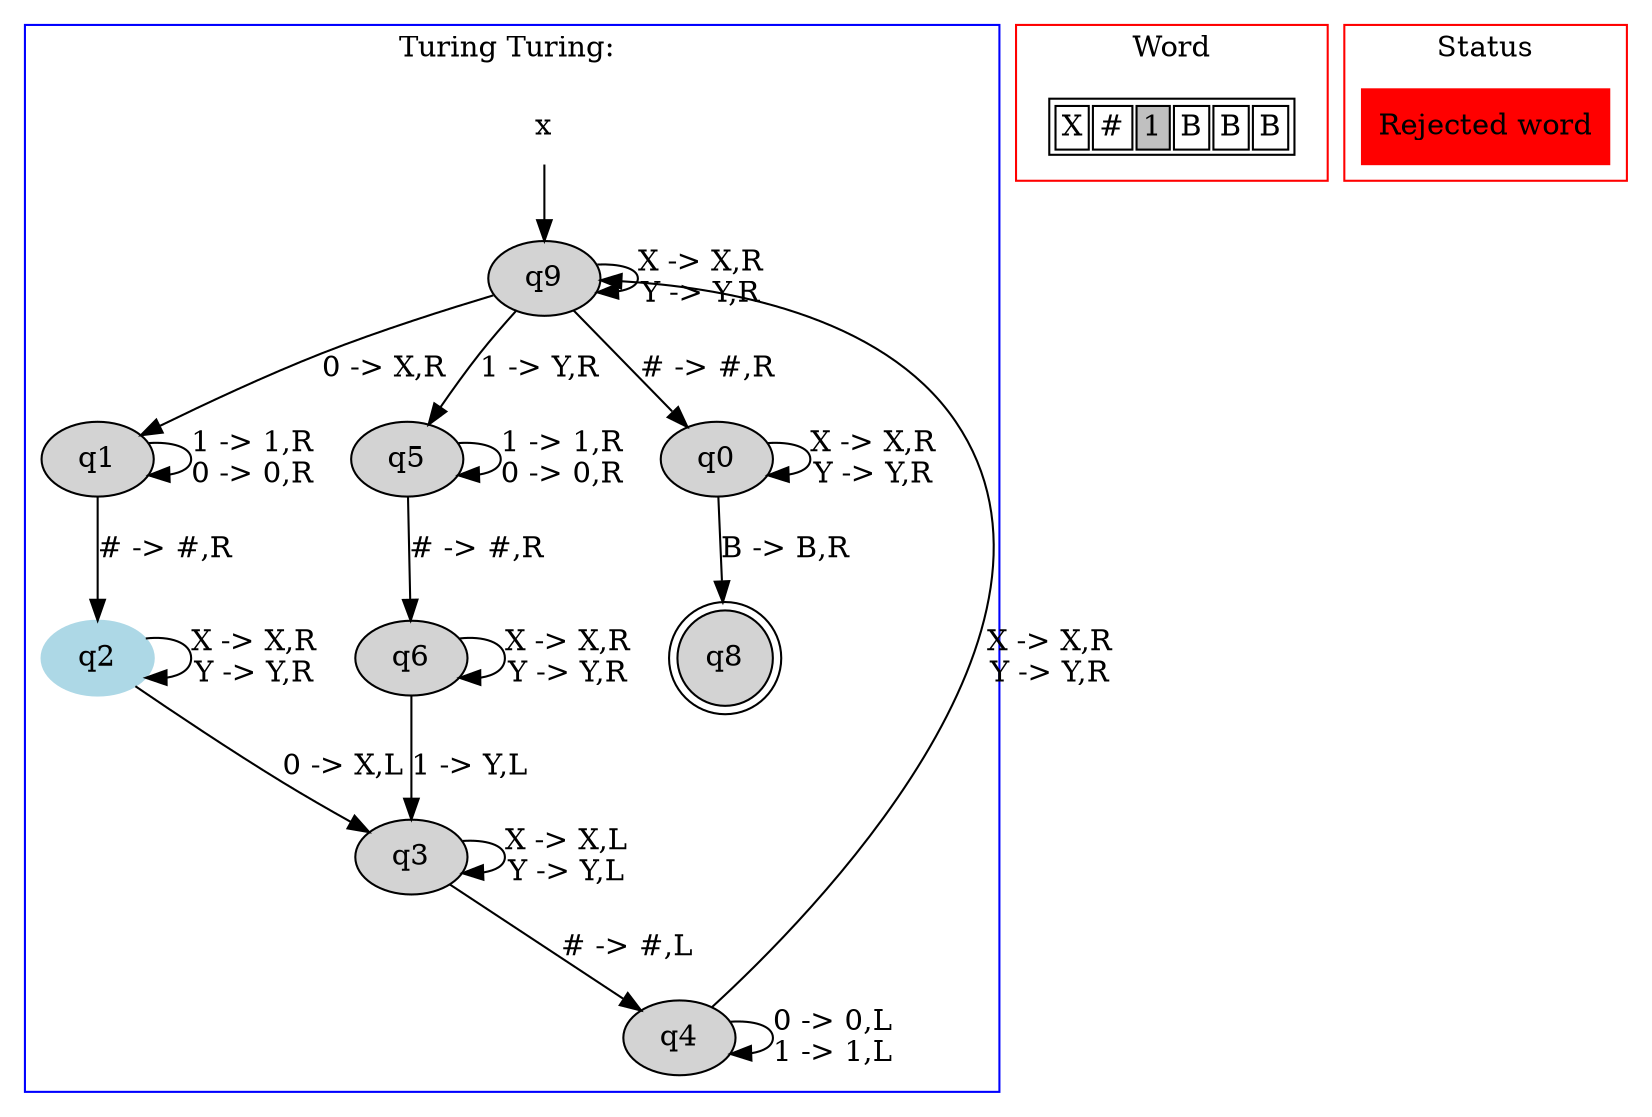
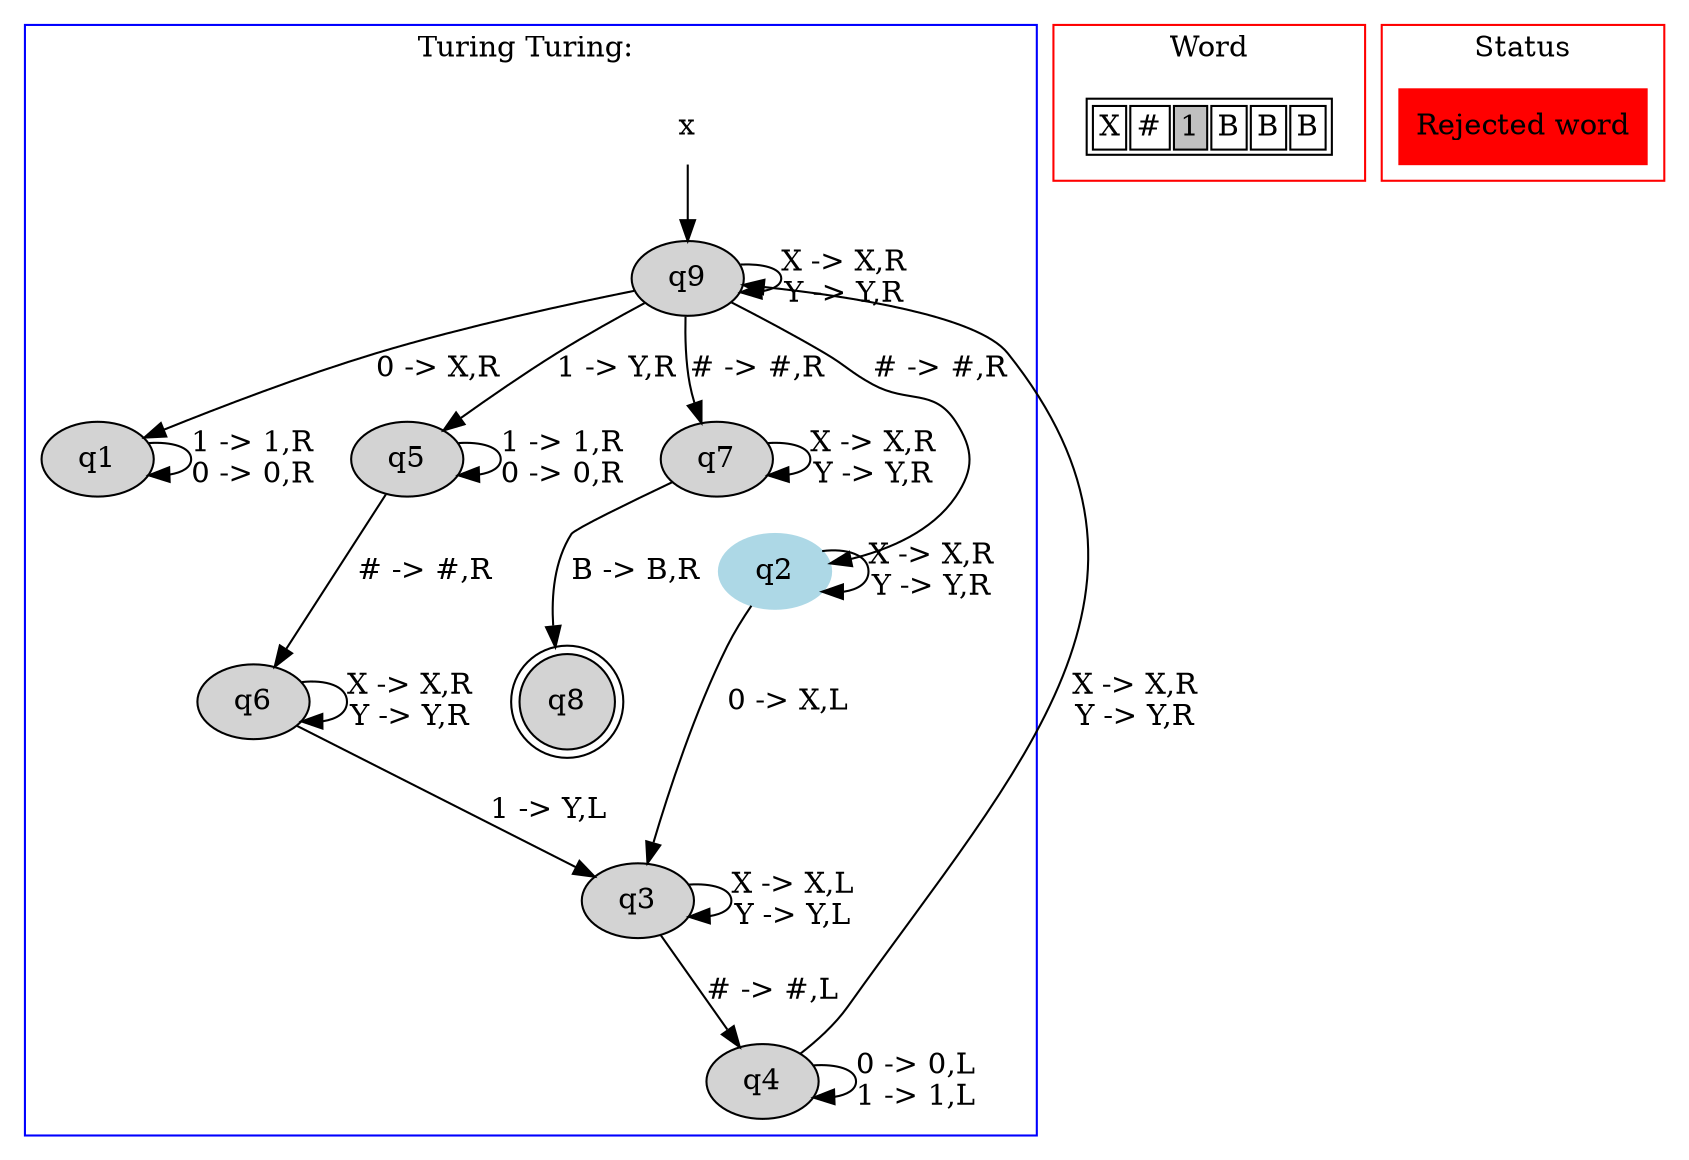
node "q0": label "q0" -> "q7"
edge "q1" -> "q2": now "q9" -> "q2"
